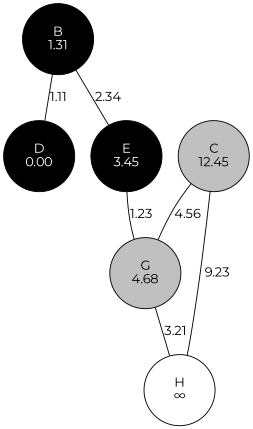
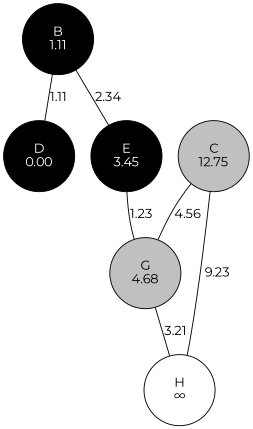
node "B 1.31": label "B 1.31" -> "B 1.11"
node "C 12.45": label "C 12.45" -> "C 12.75"
